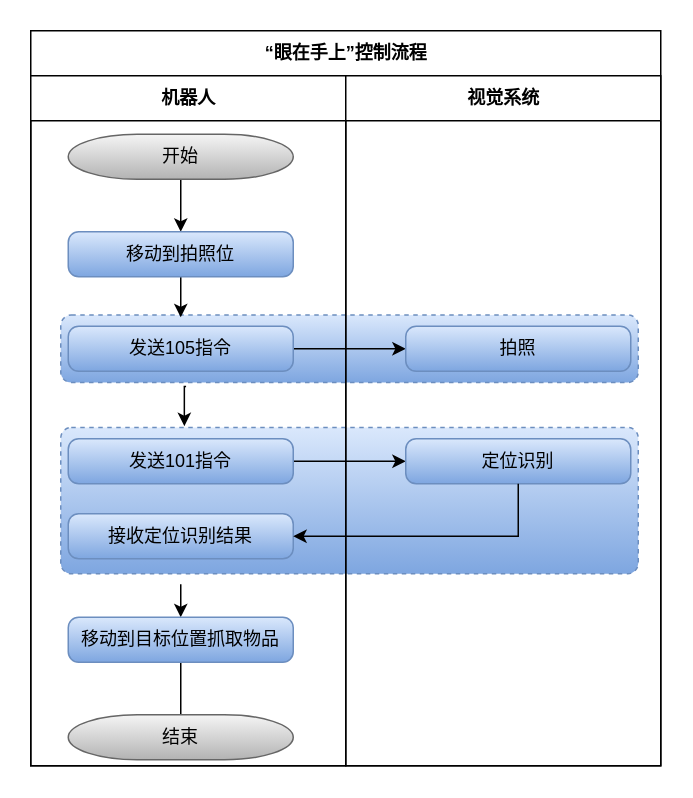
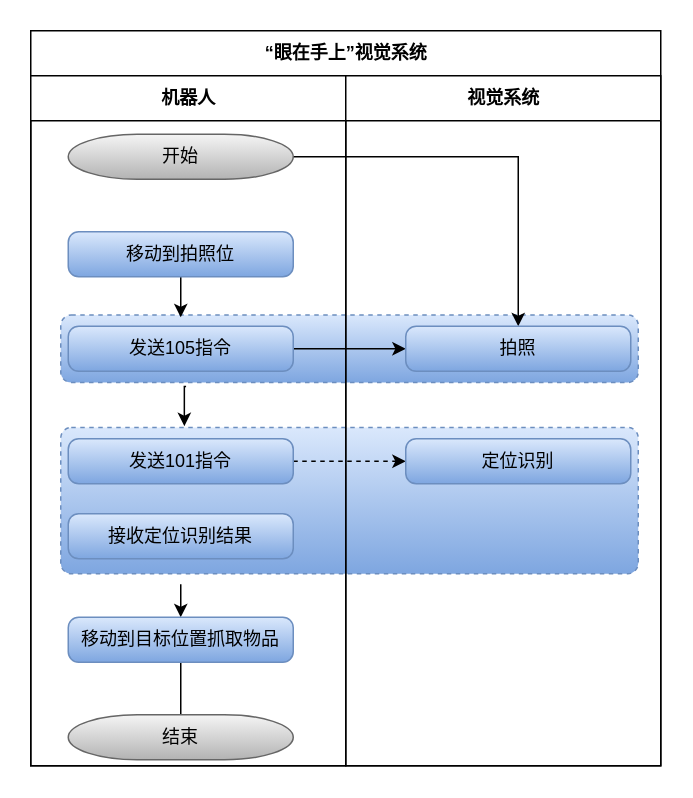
node "“眼在手上”控制流程": label "“眼在手上”控制流程" -> "“眼在手上”视觉系统"
edge "开始" -> "移动到拍照位": now "开始" -> "拍照"
edge "发送101指令" -> "定位识别": style solid -> dashed
edge "定位识别" -> "接收定位识别结果": removed
